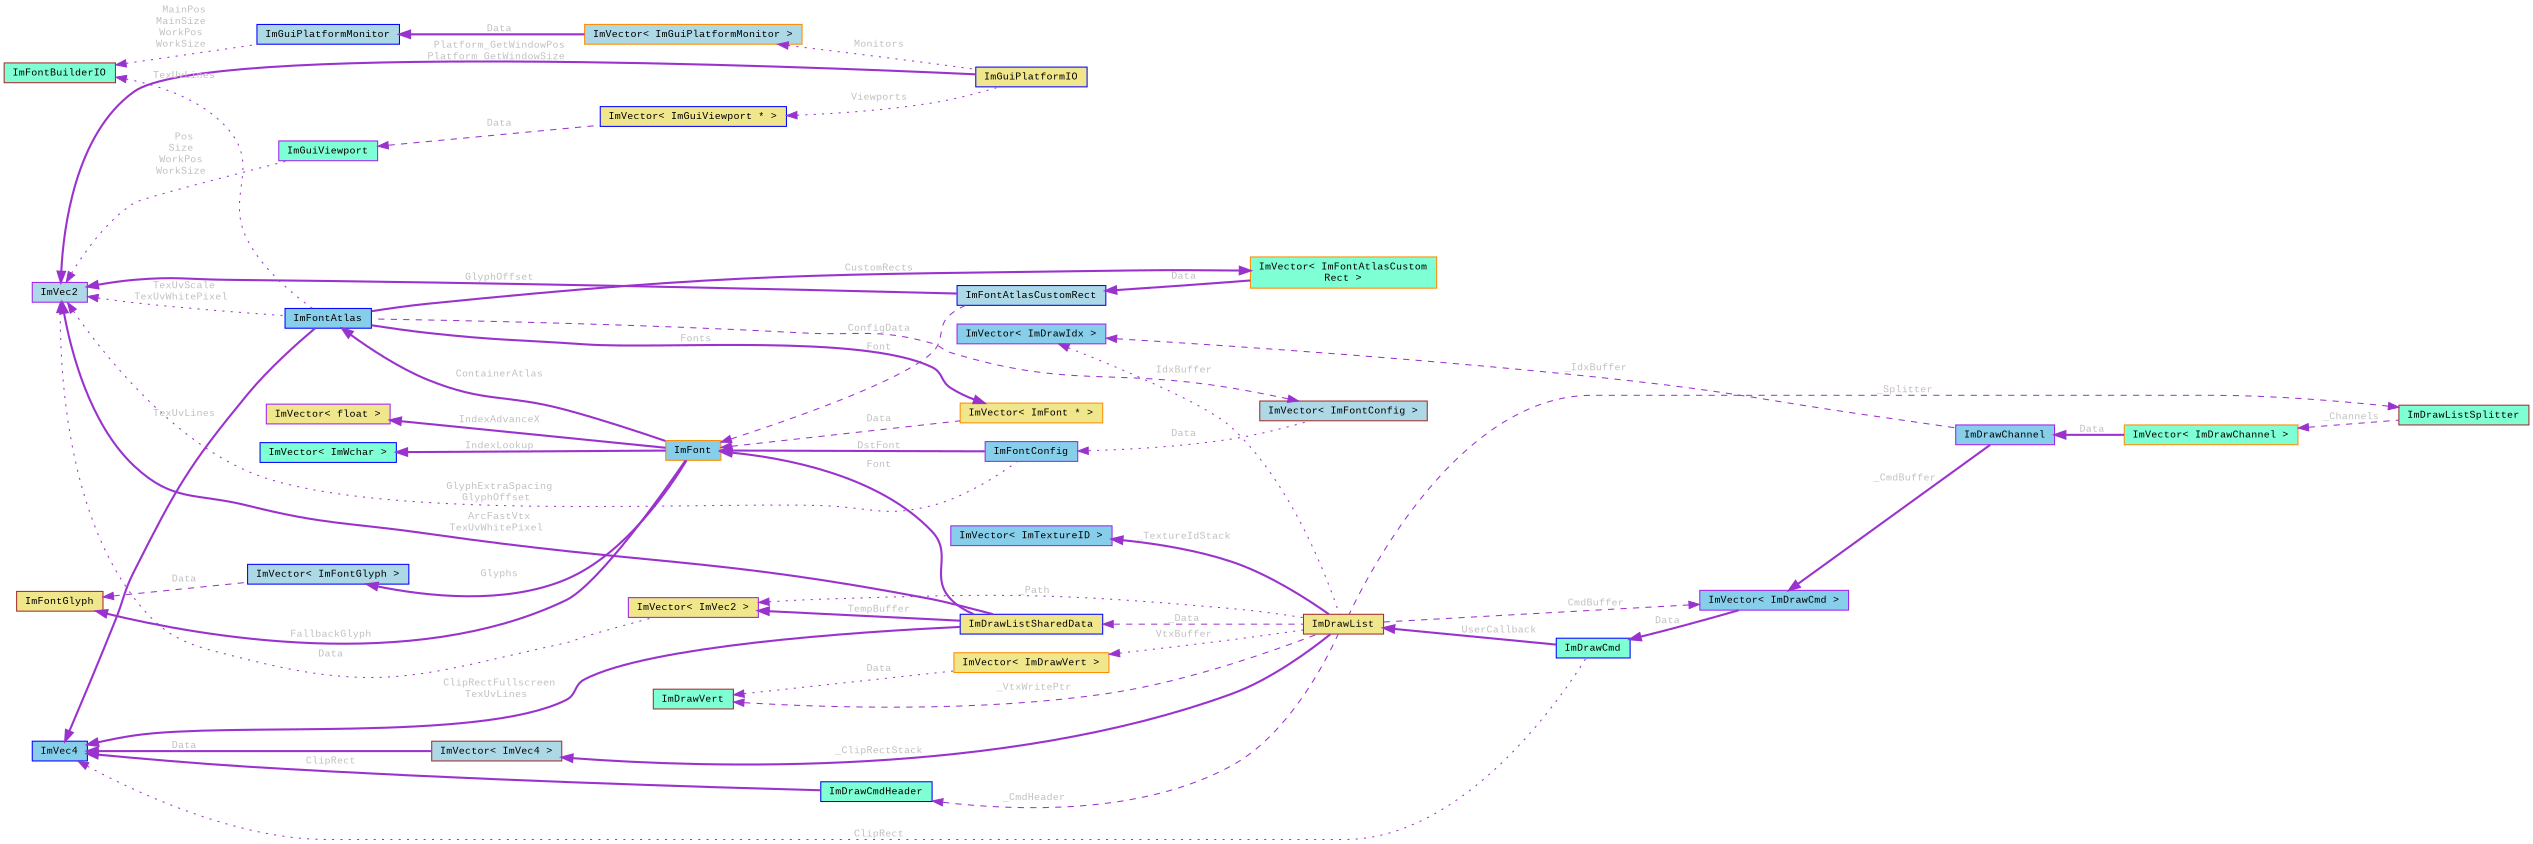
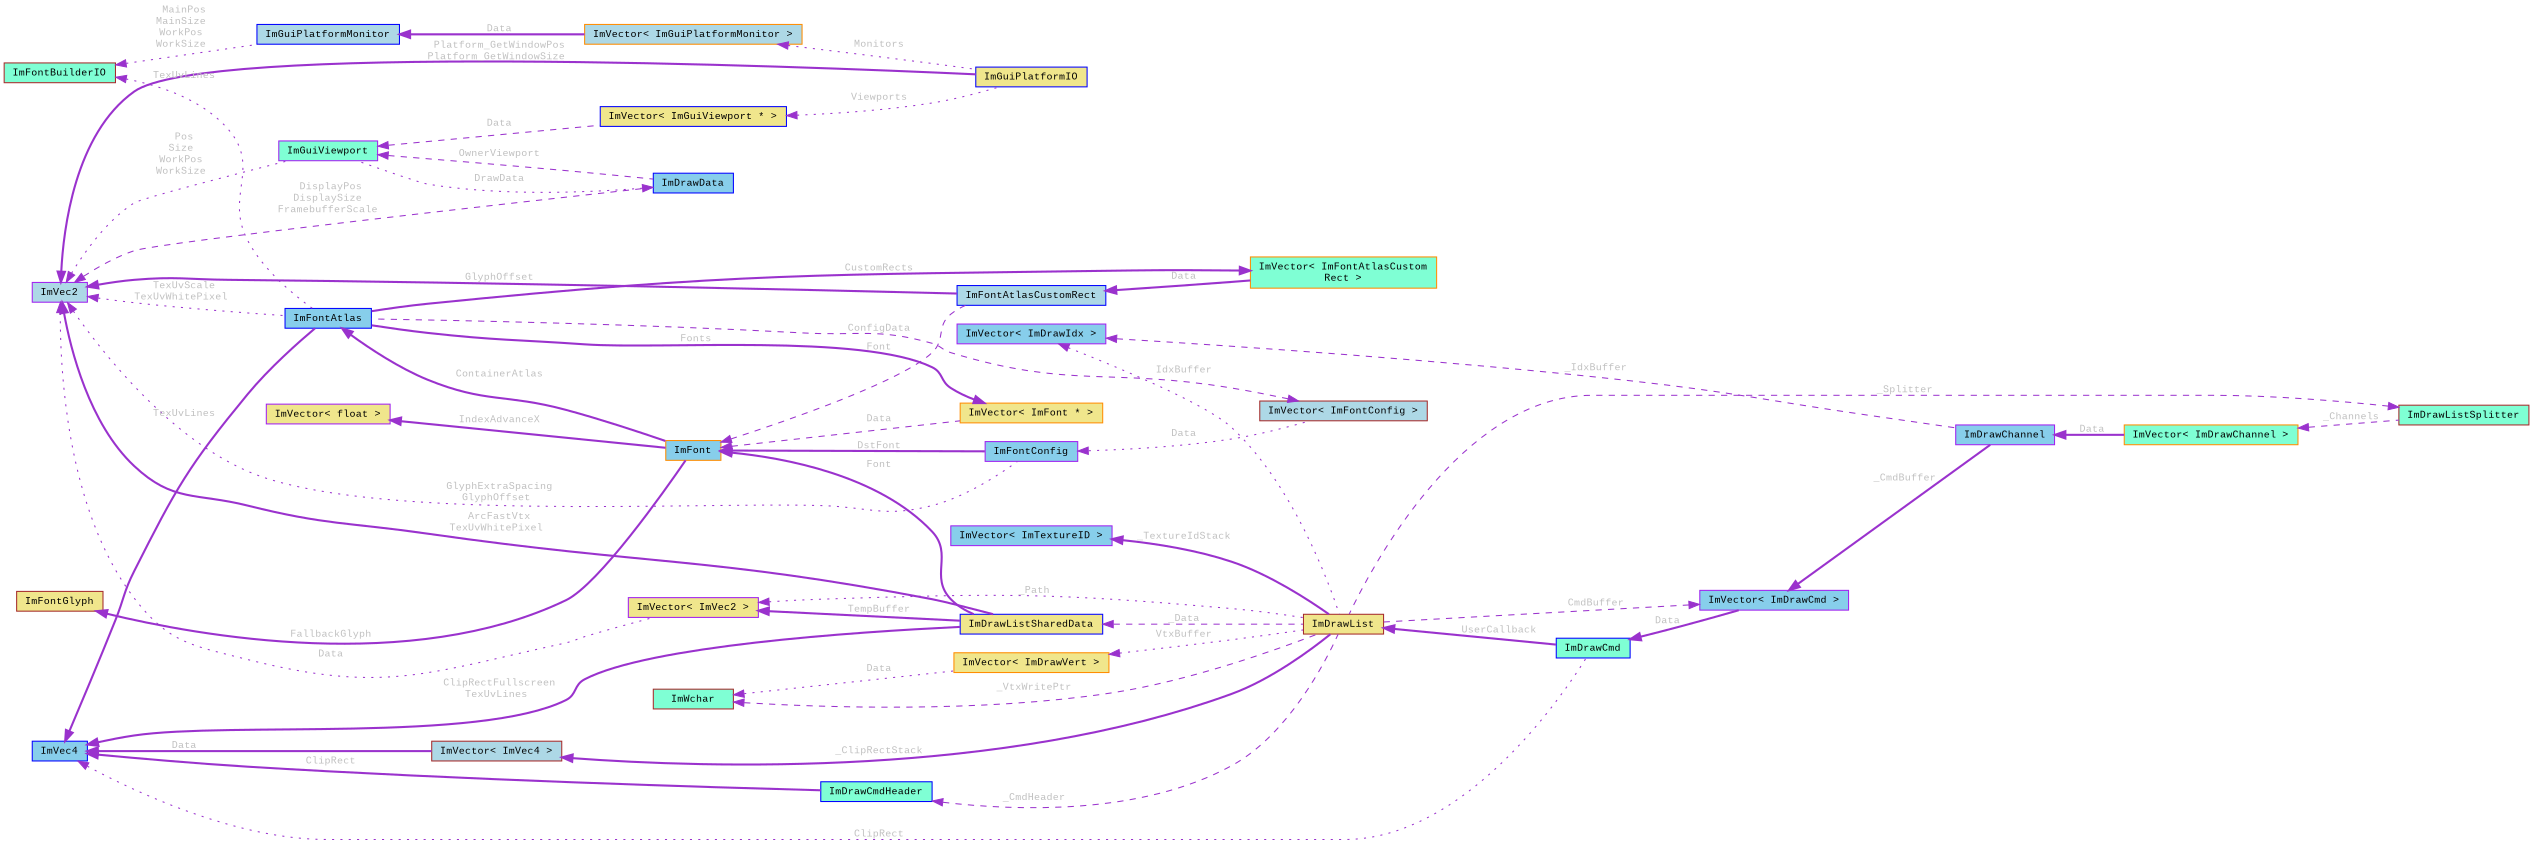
node "ImDrawData": added
node "ImVector< ImWchar >": removed
node "ImVector< ImFontGlyph >": removed
node "ImDrawVert": label "ImDrawVert" -> "ImWchar"
